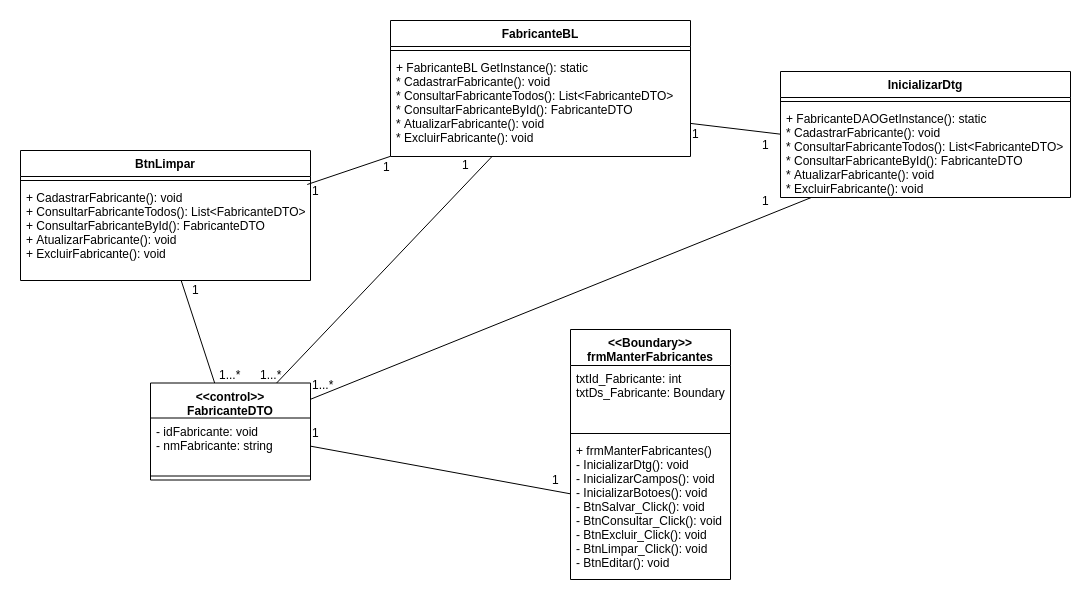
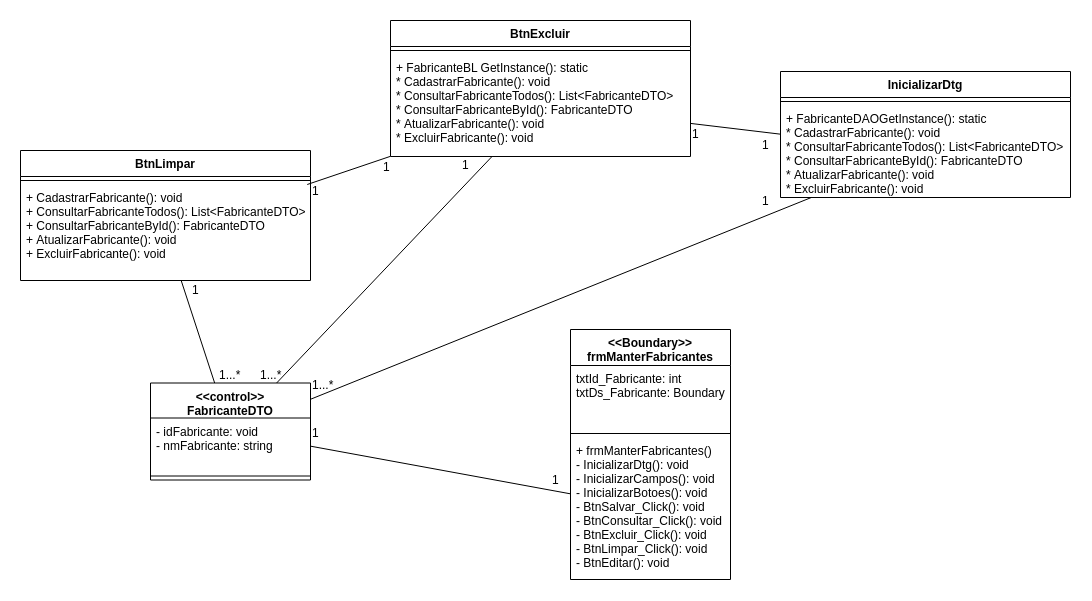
node "FabricanteBL": label "FabricanteBL" -> "BtnExcluir"
